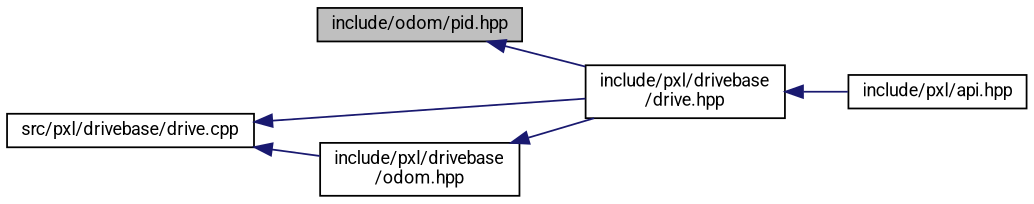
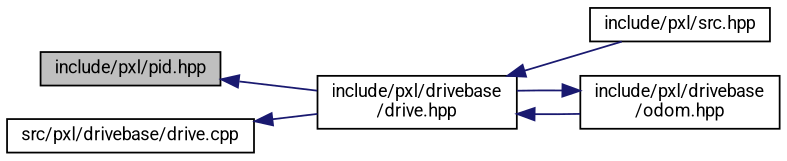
node "include/odom/pid.hpp": label "include/odom/pid.hpp" -> "include/pxl/pid.hpp"
node "include/pxl/api.hpp": label "include/pxl/api.hpp" -> "include/pxl/src.hpp"
edge "include/pxl/drivebase /odom.hpp" -> "src/pxl/drivebase/drive.cpp": now "include/pxl/drivebase /odom.hpp" -> "include/pxl/drivebase /drive.hpp"
